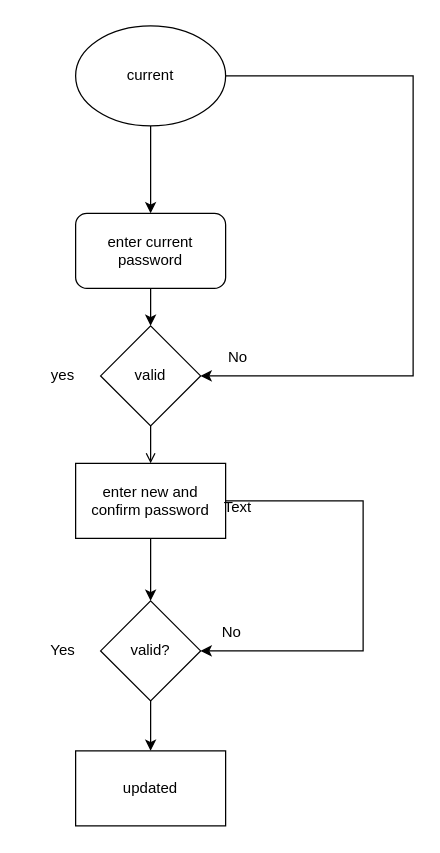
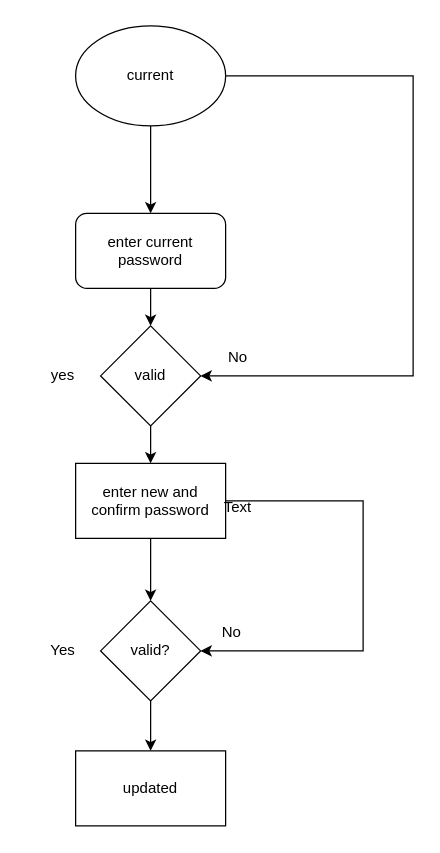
edge "valid" -> "enter new and confirm password": arrowhead open -> classic
